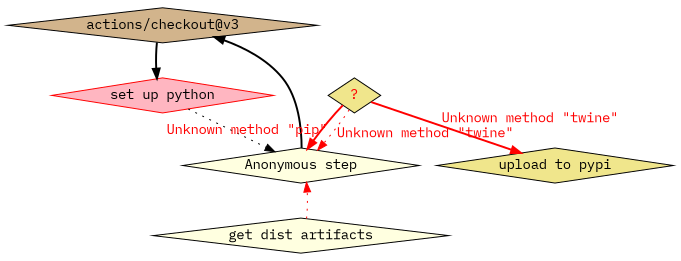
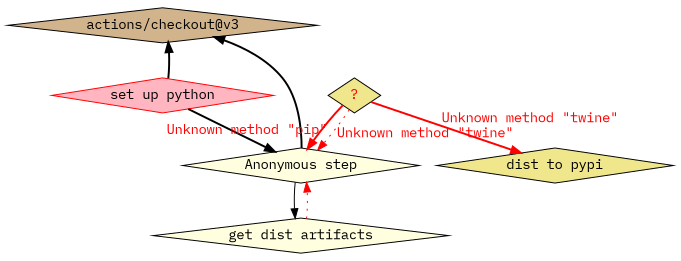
edge "actions/checkout@v3" -> "set up python": reversed
edge "set up python" -> "Anonymous step": style dotted -> bold
node "upload to pypi": label "upload to pypi" -> "dist to pypi"
edge "Anonymous step" -> "get dist artifacts": added
